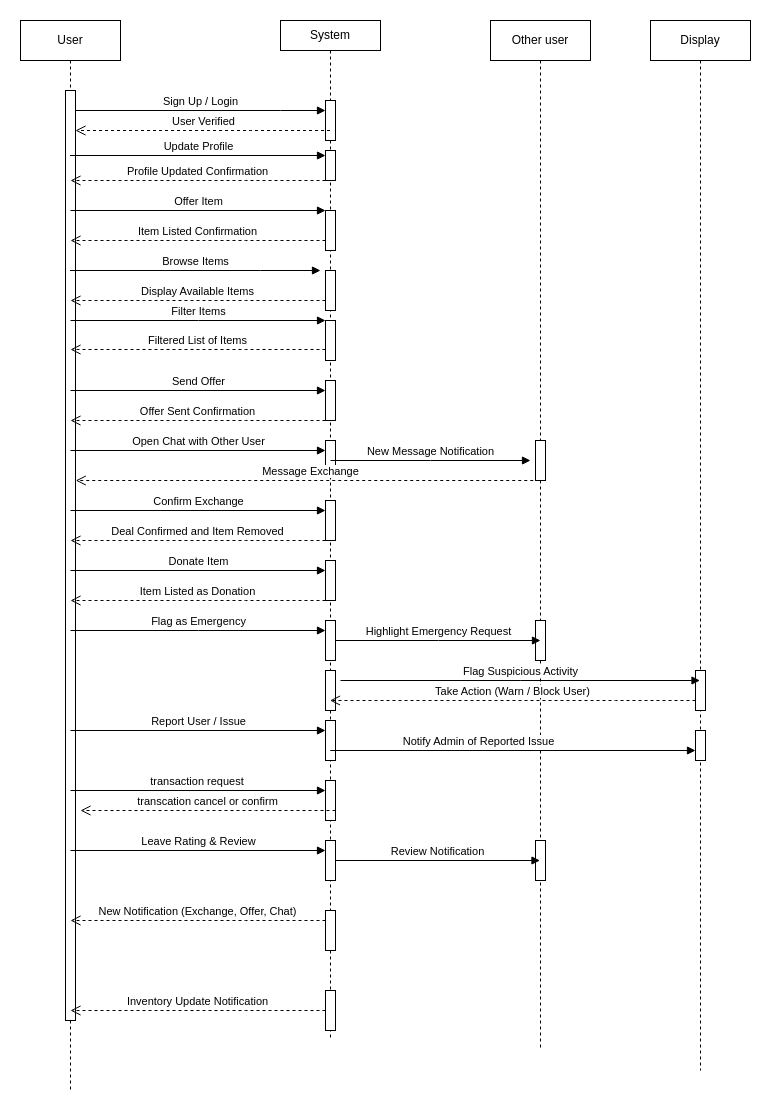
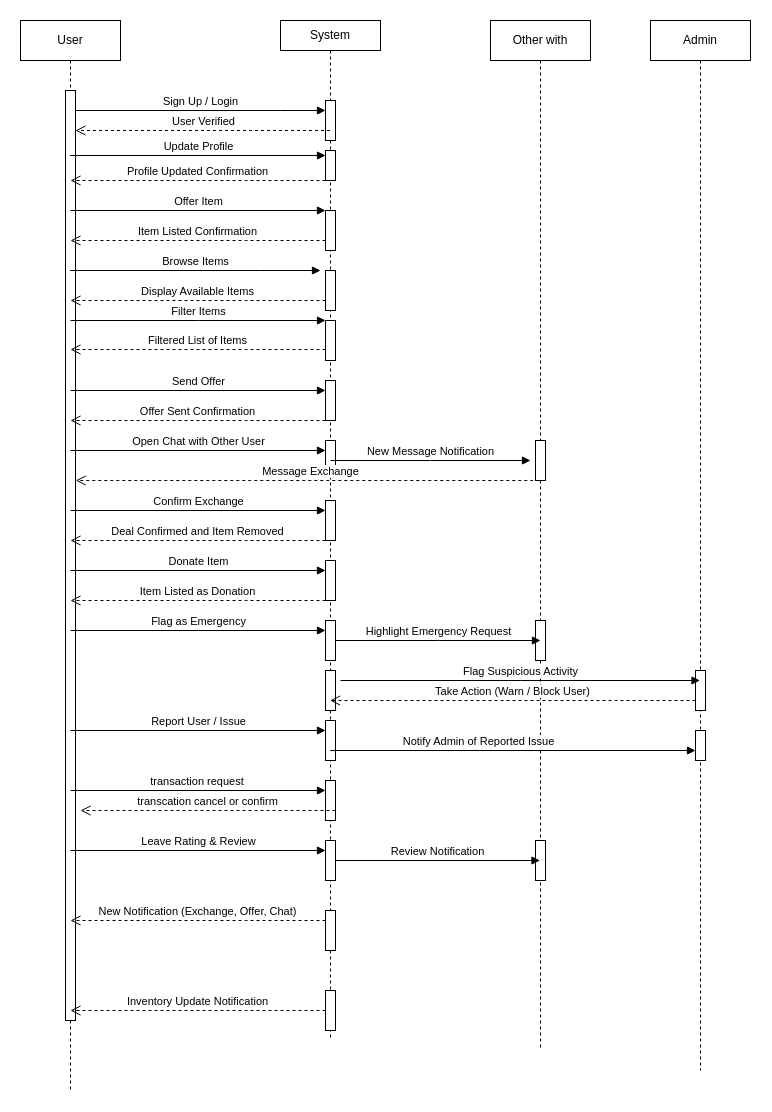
node "Other user": label "Other user" -> "Other with"
node "Display": label "Display" -> "Admin"
